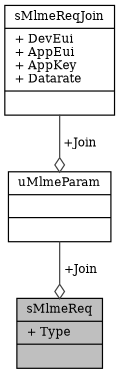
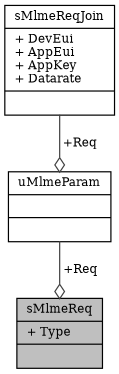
edge "sMlmeReqJoin" -> "uMlmeParam": label " +Join" -> " +Req"
edge "uMlmeParam" -> "sMlmeReq": label " +Join" -> " +Req"
